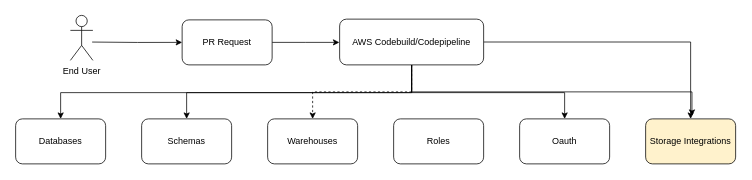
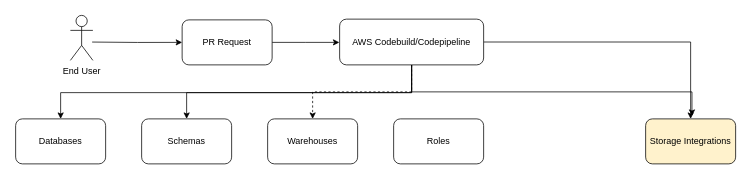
edge "AWS Codebuild/Codepipeline" -> "Oauth": removed
node "Oauth": removed
